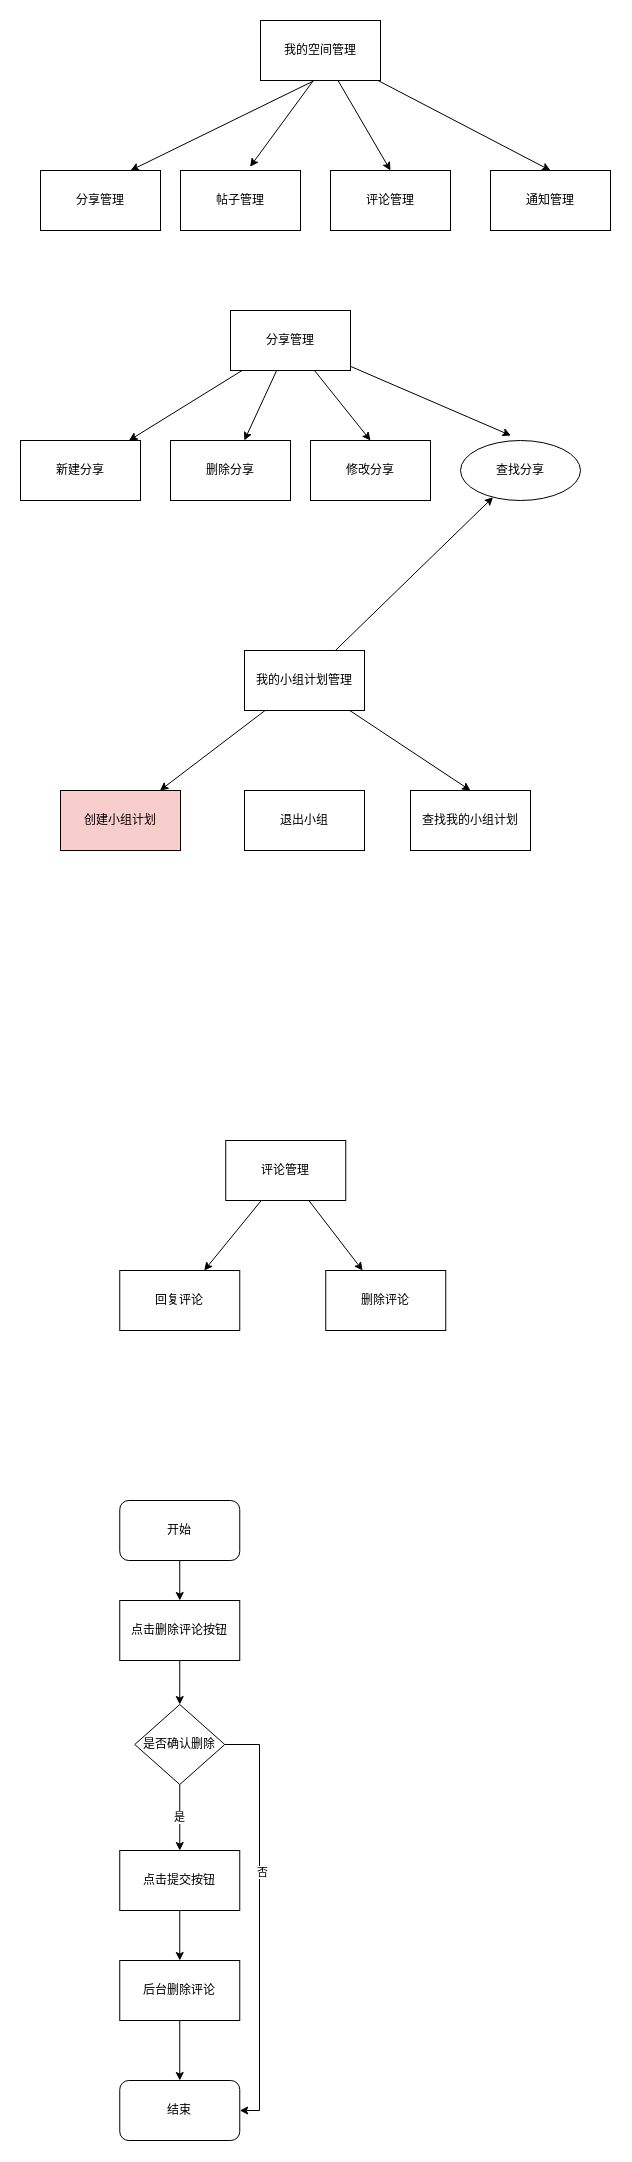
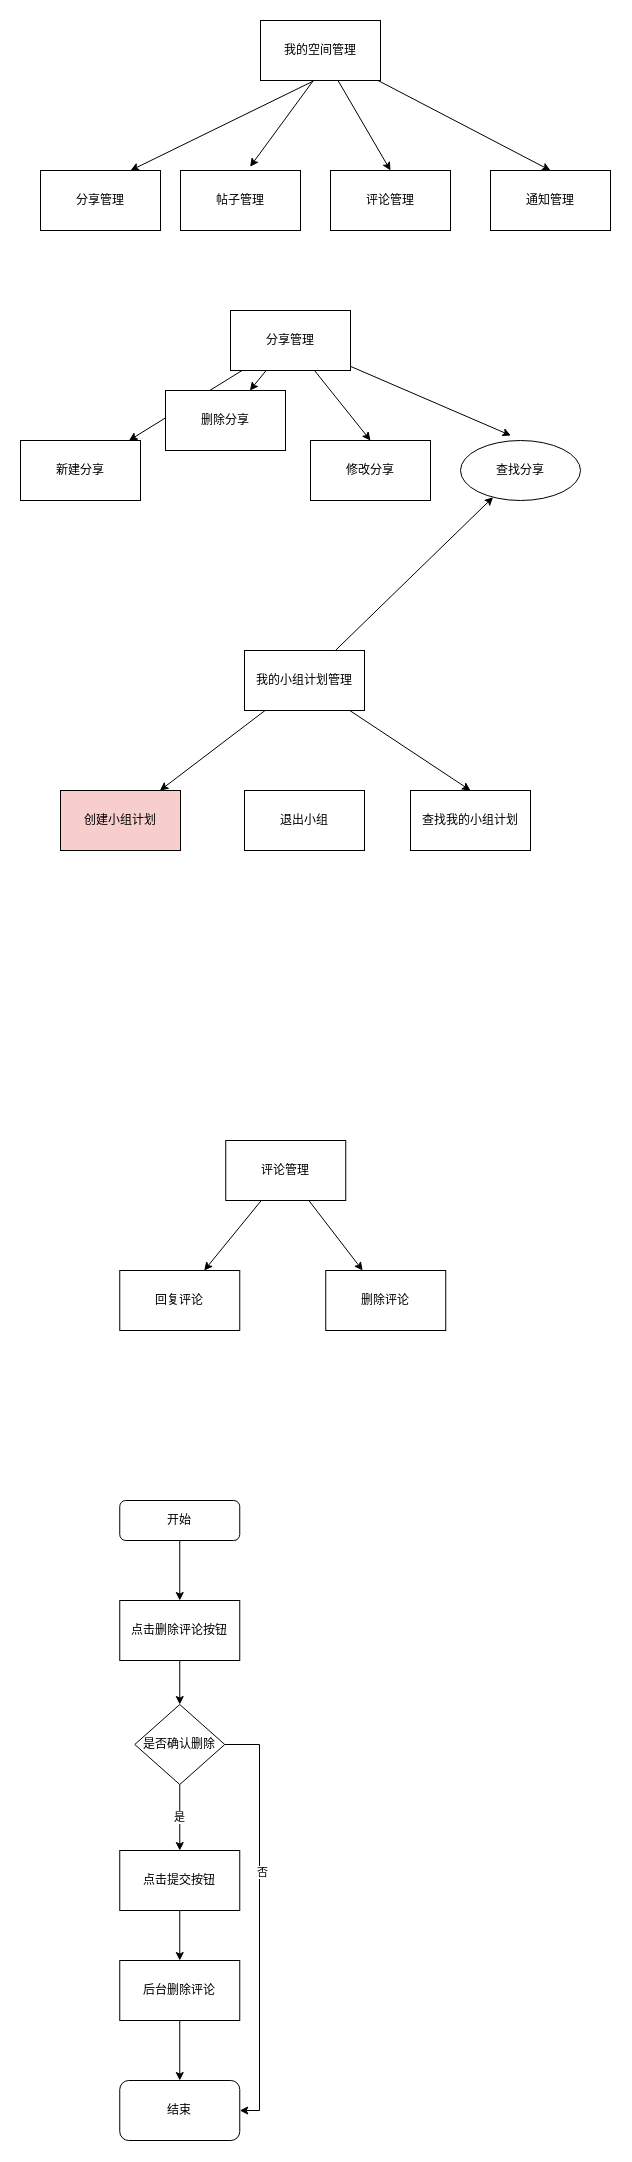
node "删除分享": moved (231, 471) -> (226, 421)
node "开始": size 120x60 -> 120x40
